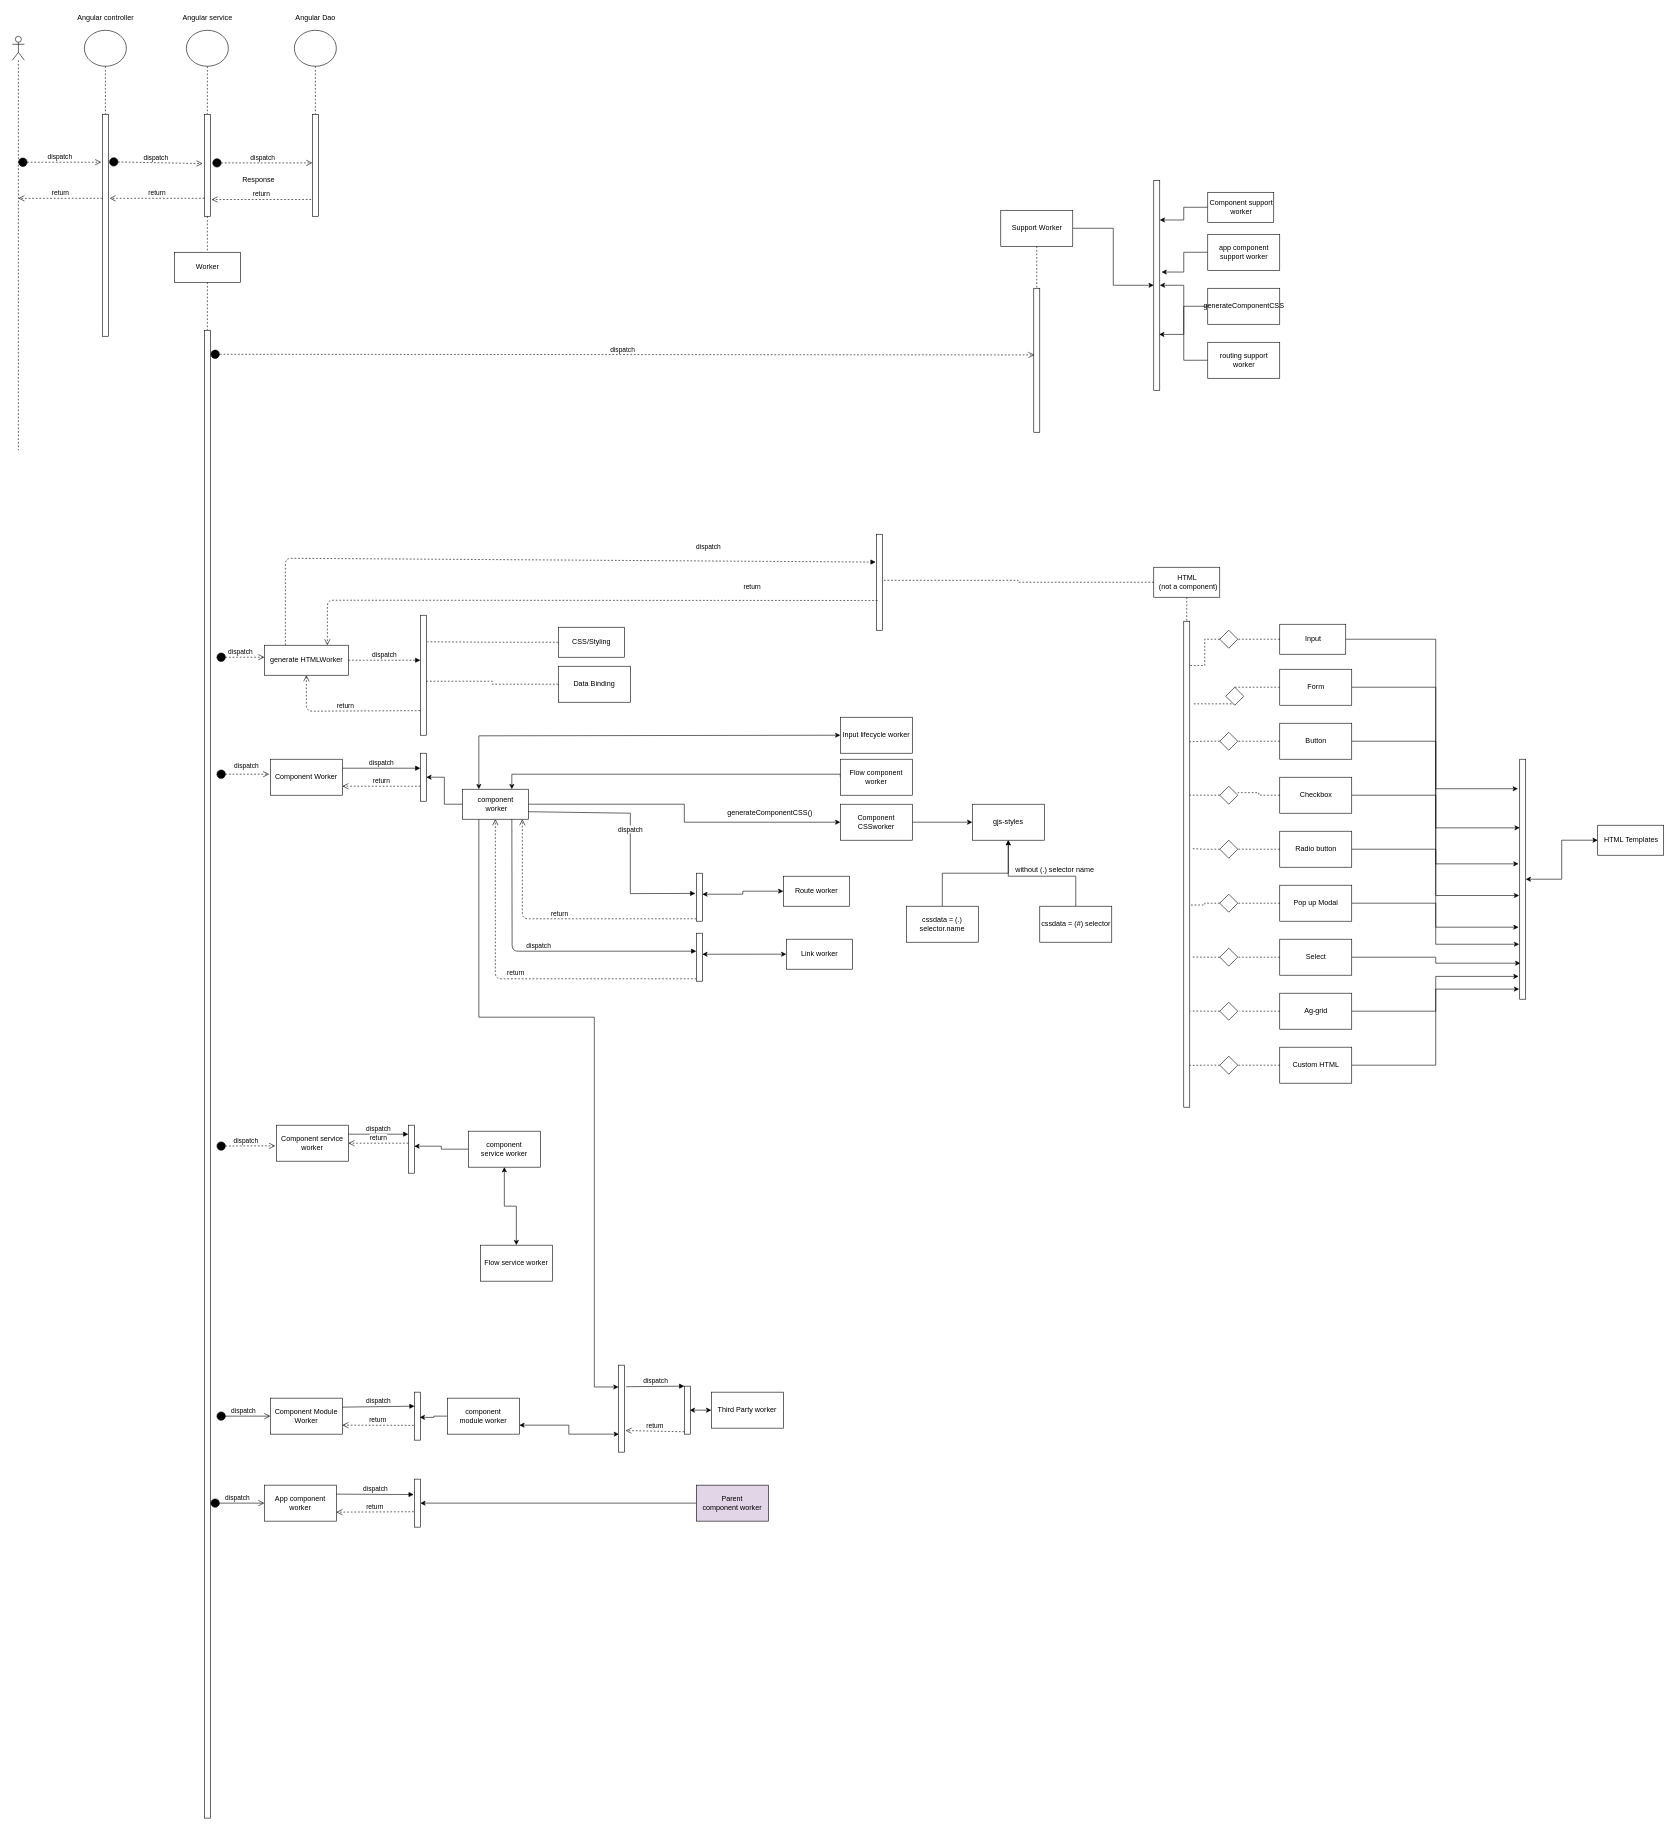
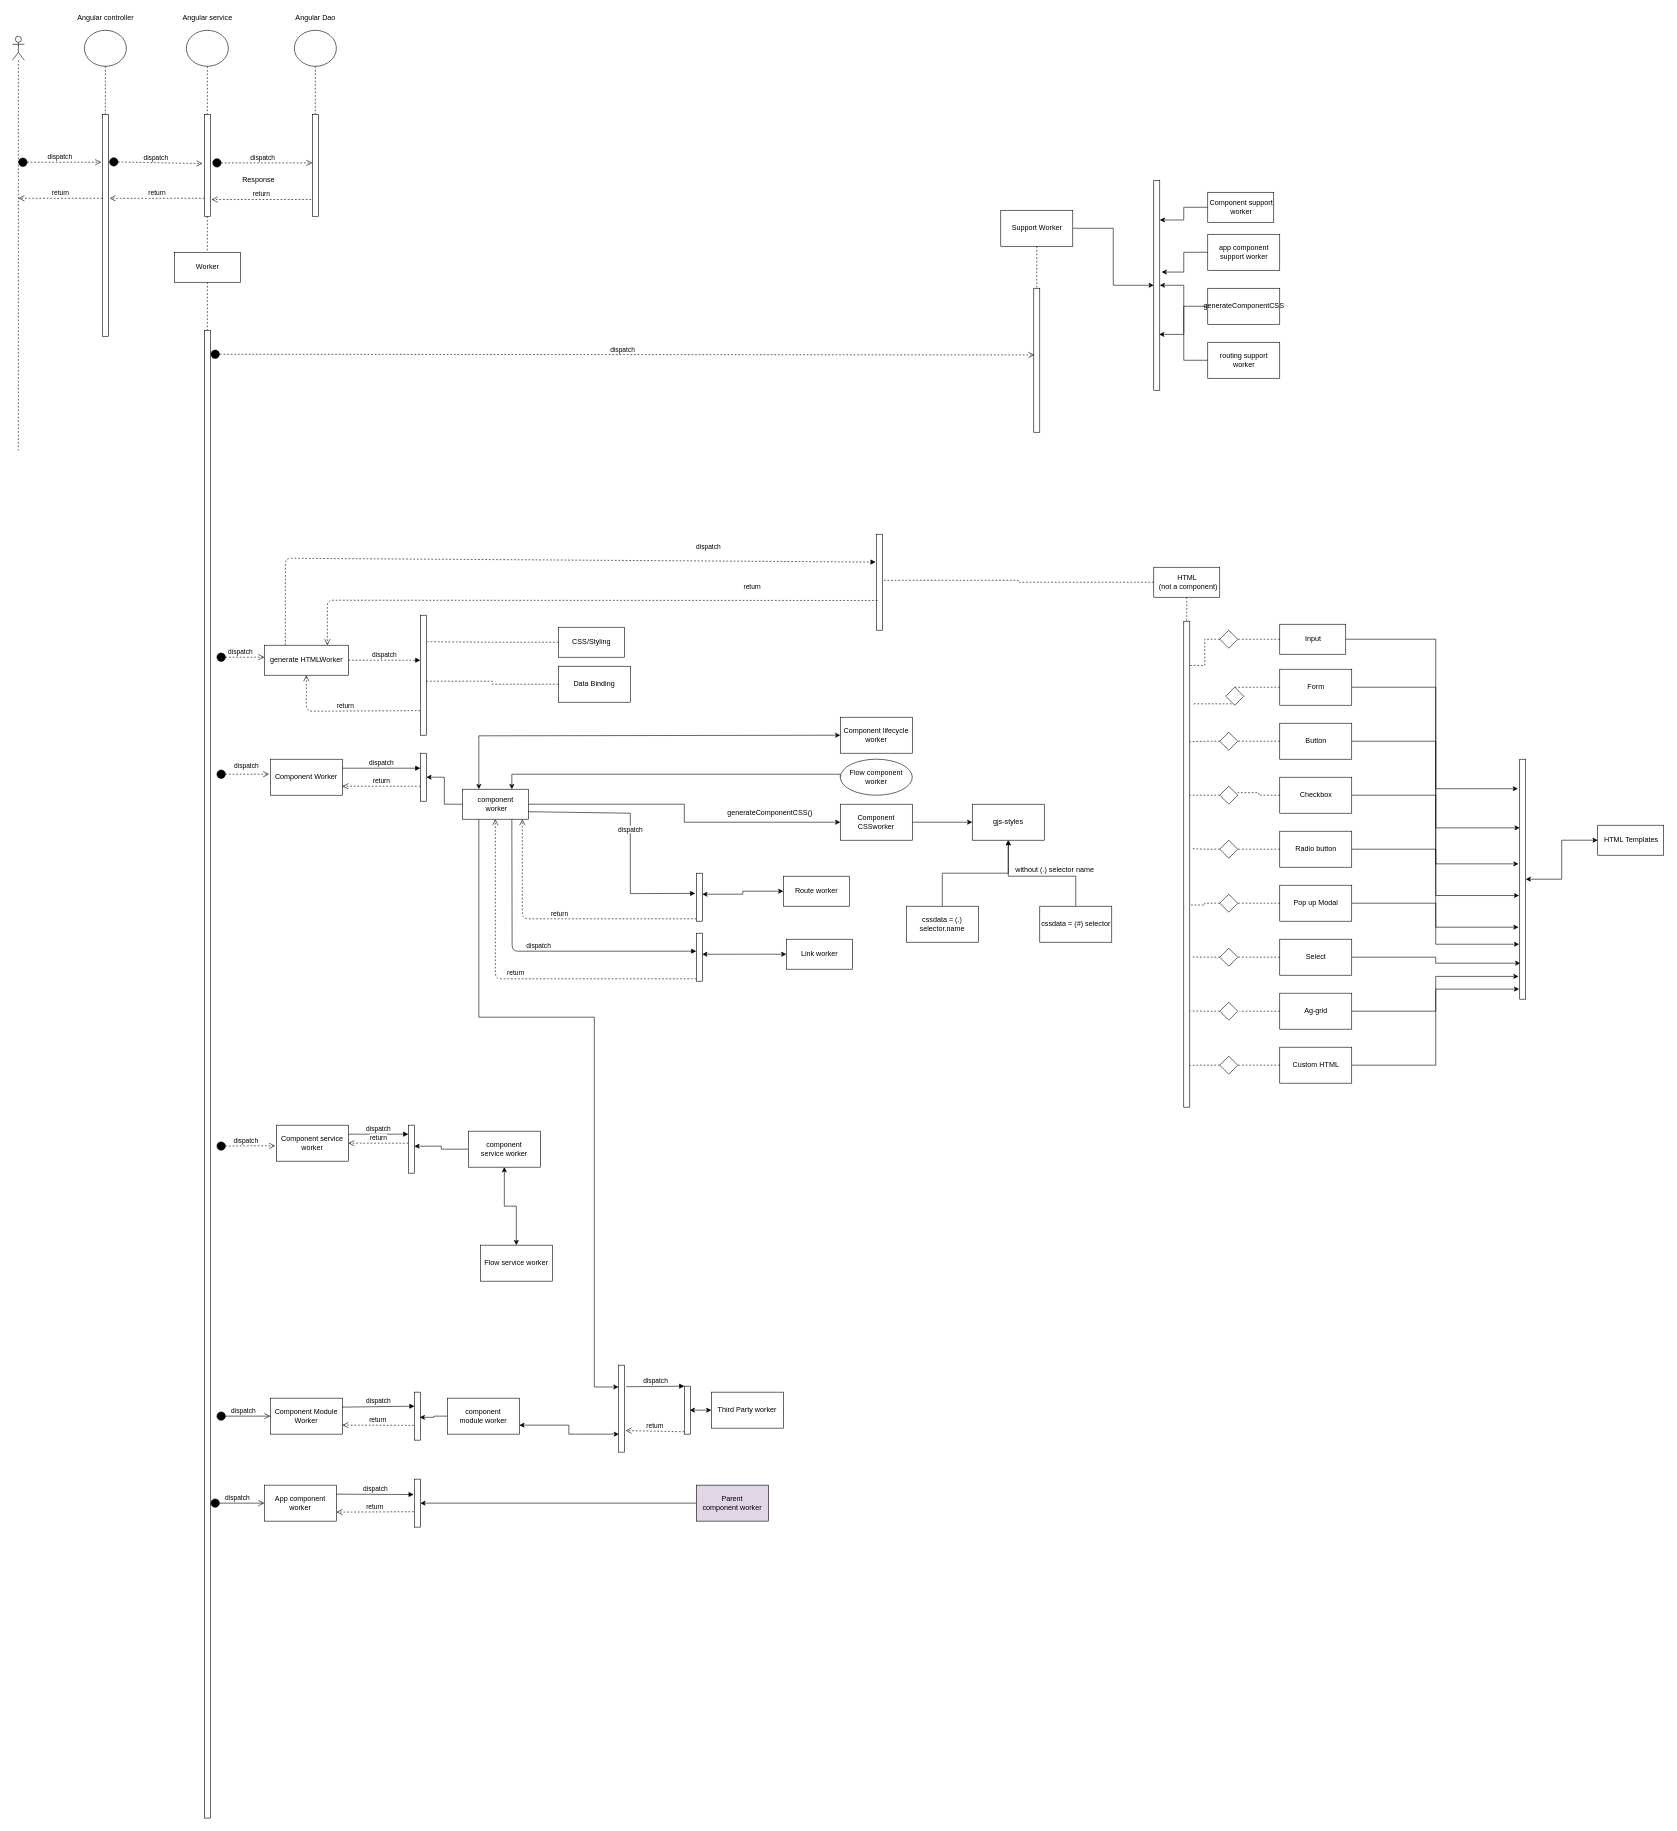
node "Input lifecycle worker": label "Input lifecycle worker" -> "Component lifecycle worker"
node "Flow component worker": shape rectangle -> ellipse
